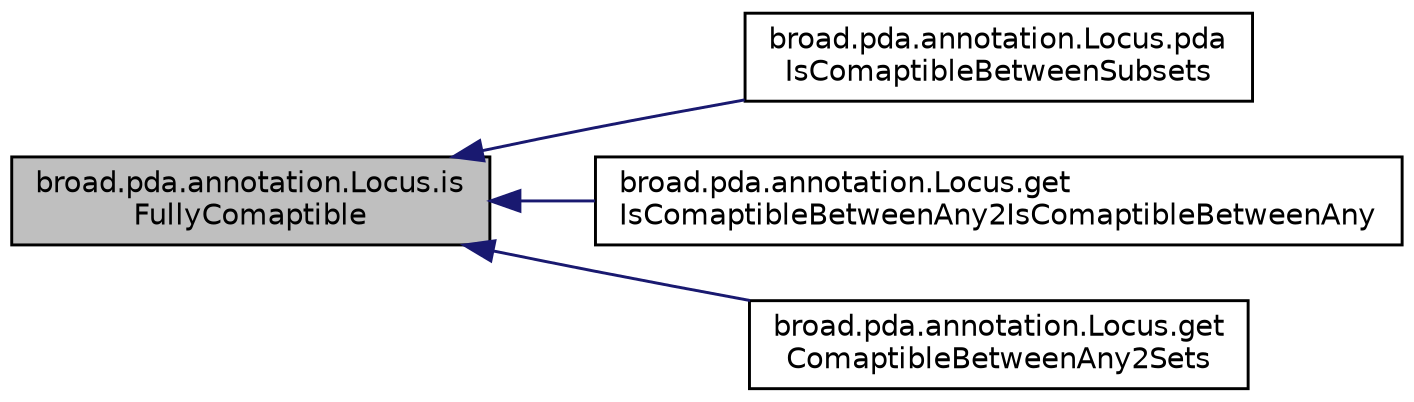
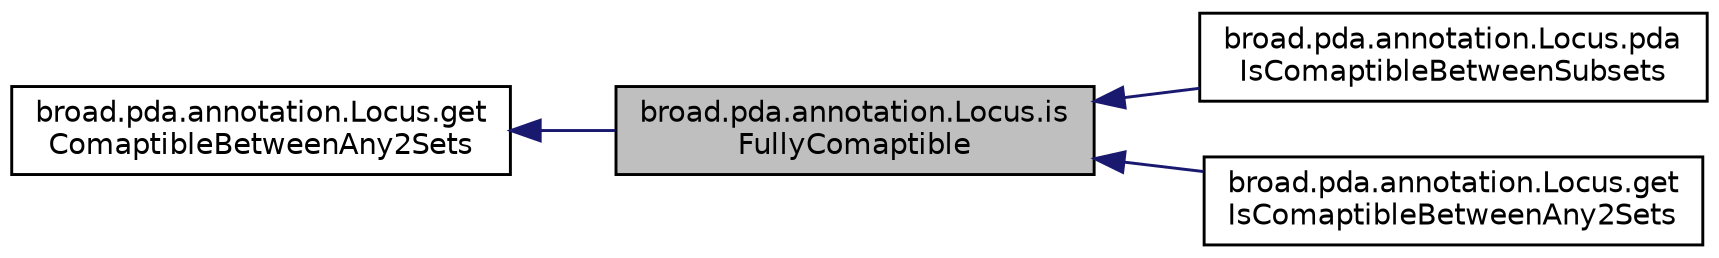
node "broad.pda.annotation.Locus.get IsComaptibleBetweenAny2IsComaptibleBetweenAny": label "broad.pda.annotation.Locus.get IsComaptibleBetweenAny2IsComaptibleBetweenAny" -> "broad.pda.annotation.Locus.get IsComaptibleBetweenAny2Sets"
edge "broad.pda.annotation.Locus.get ComaptibleBetweenAny2Sets" -> "broad.pda.annotation.Locus.is FullyComaptible": reversed
